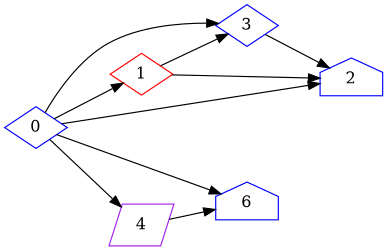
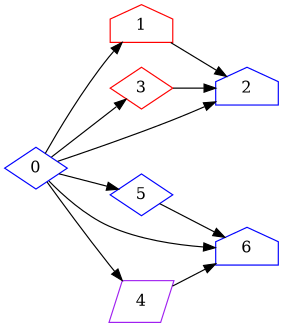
node "3": color blue -> red
edge "1" -> "3": removed
node "1": shape diamond -> house
node "5": added
